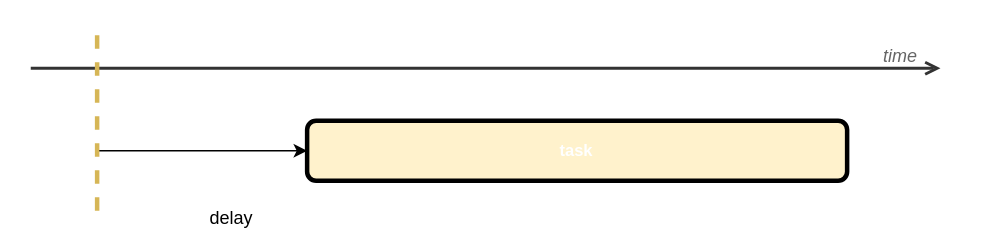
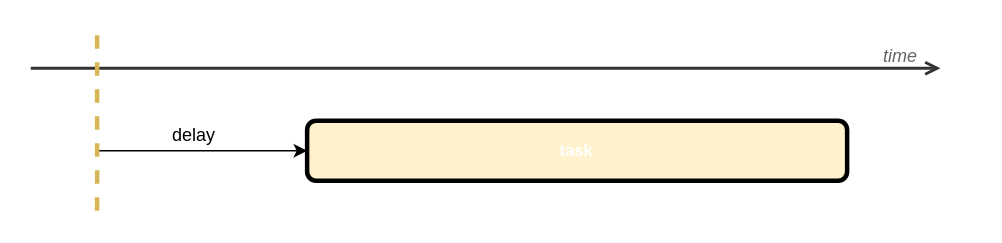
node "delay": moved (232, 218) -> (195, 136)
